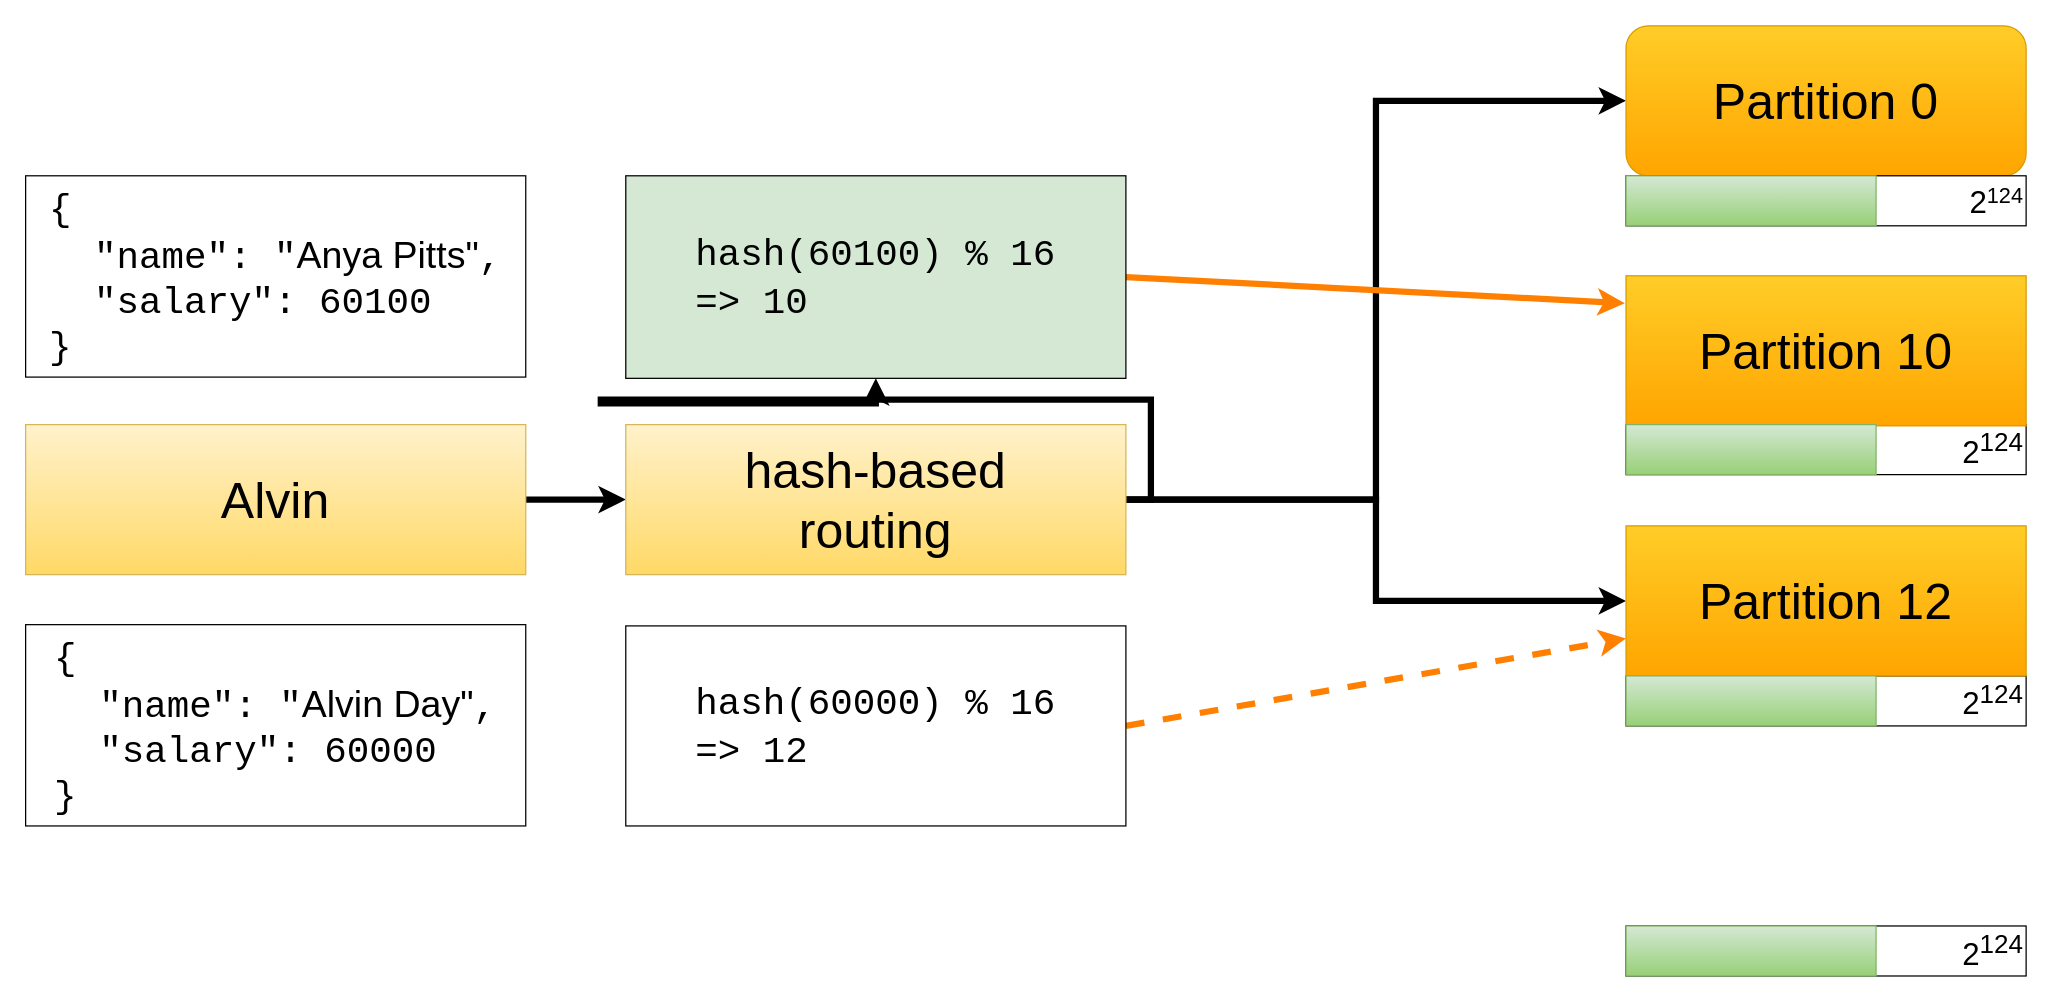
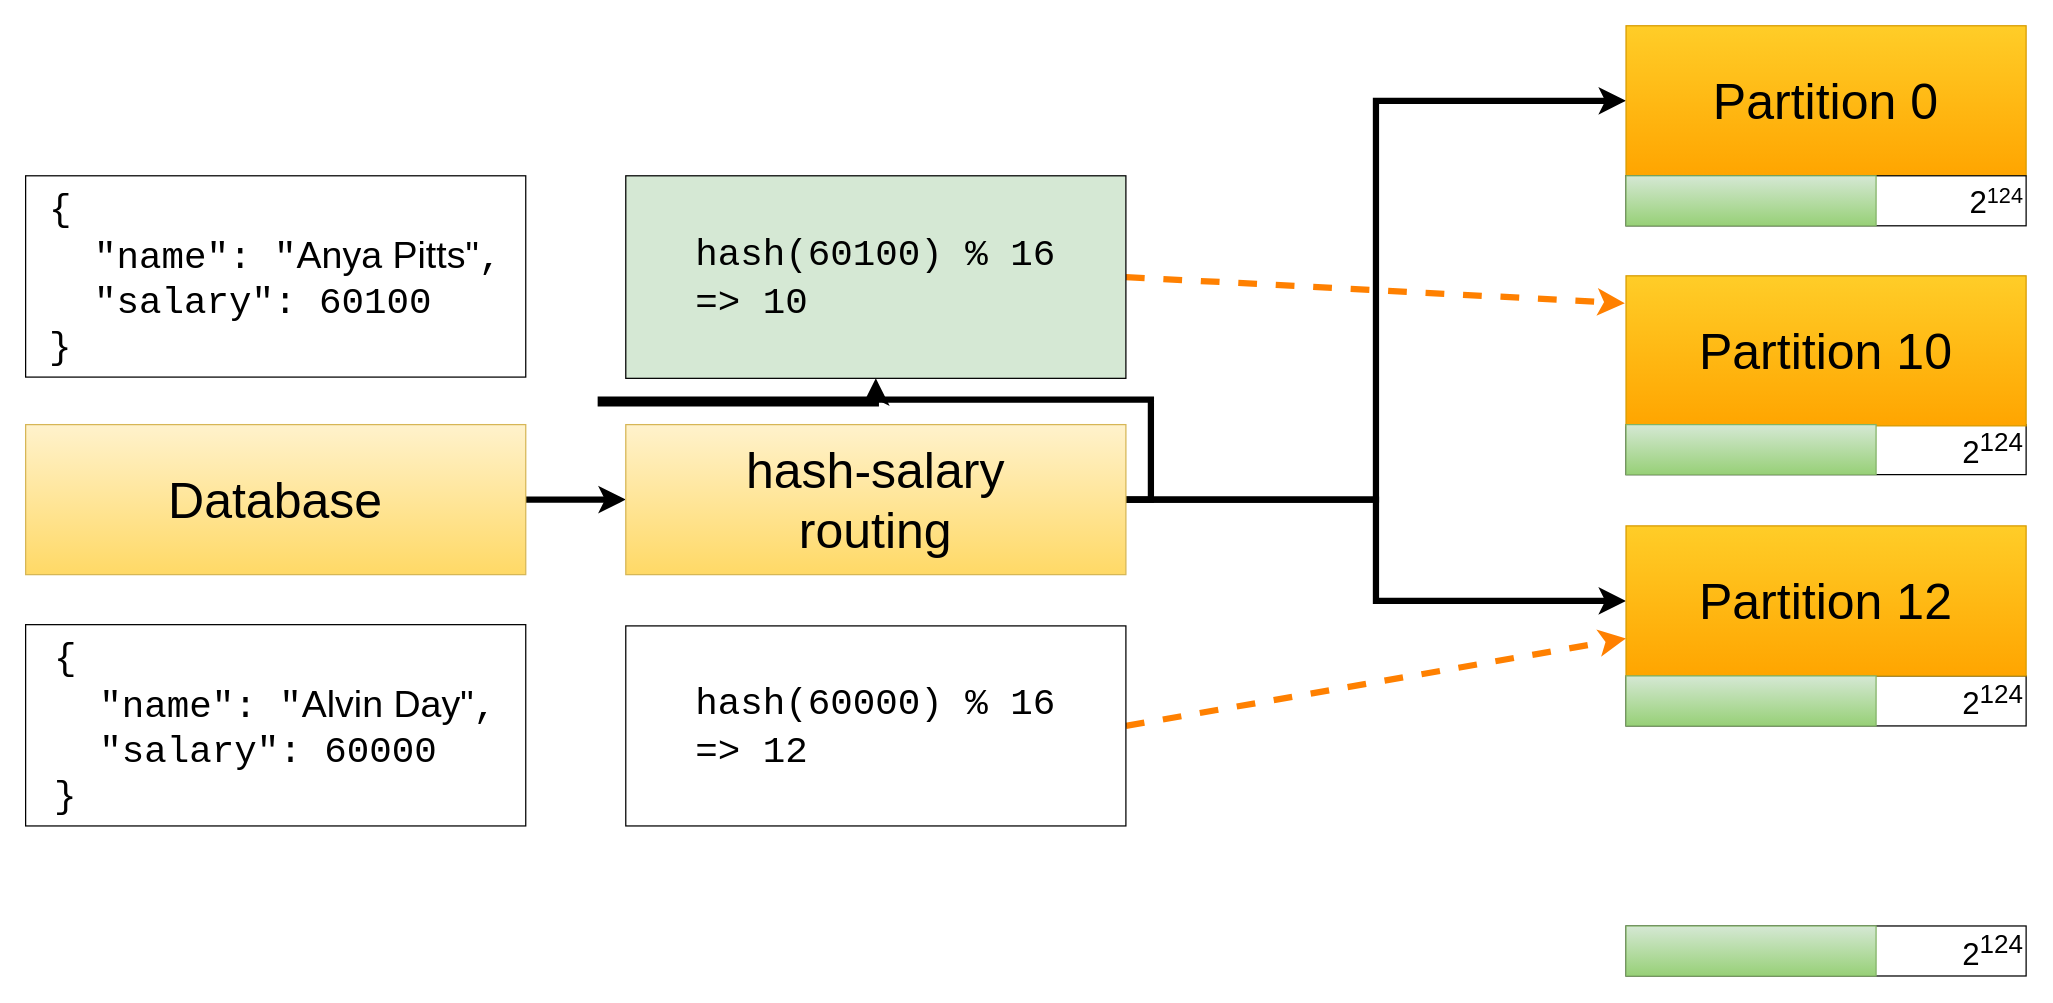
node "Partition 0": shape rounded rectangle -> rectangle
edge "hash(60100) % 16 => 10" -> "Partition 10": style solid -> dashed
node "Alvin": label "Alvin" -> "Database"
node "hash-based routing": label "hash-based routing" -> "hash-salary routing"
